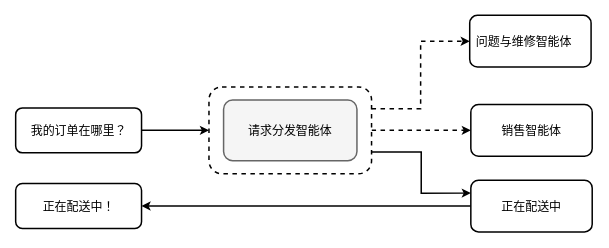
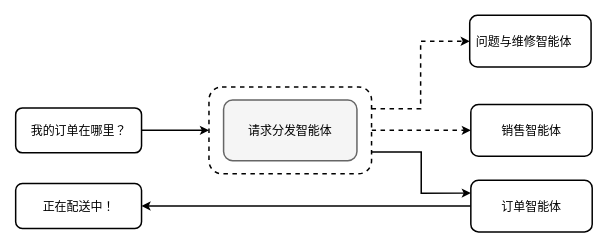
node "正在配送中": label "正在配送中" -> "订单智能体"
